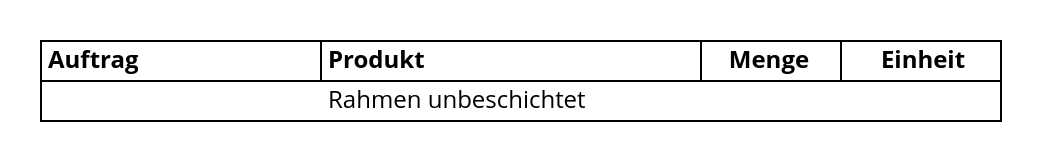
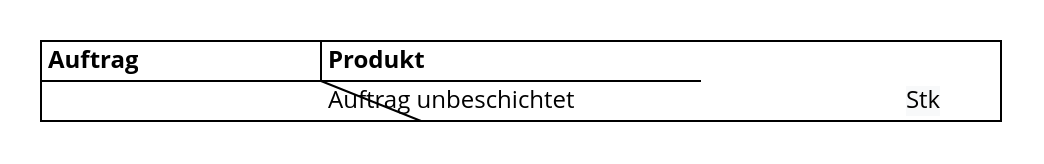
node "Menge": removed
node "Einheit": removed
node "Rahmen unbeschichtet": label "Rahmen unbeschichtet" -> "Auftrag unbeschichtet"
node "Stk": added
